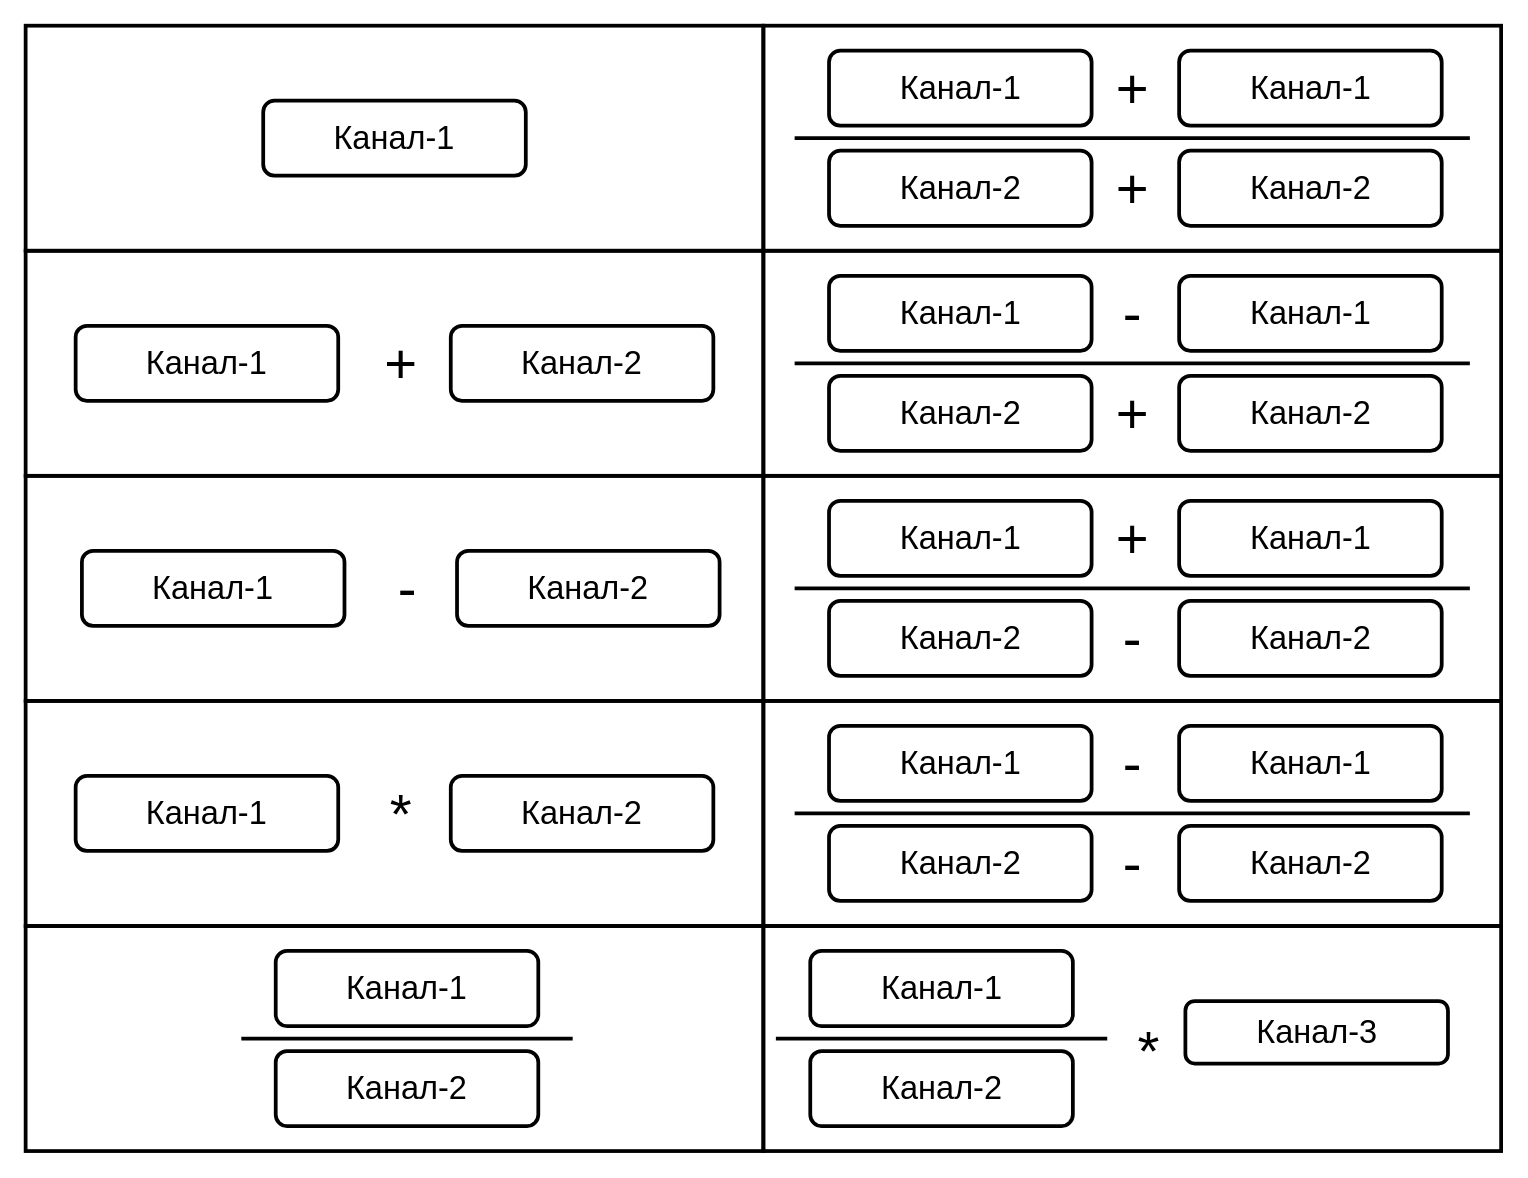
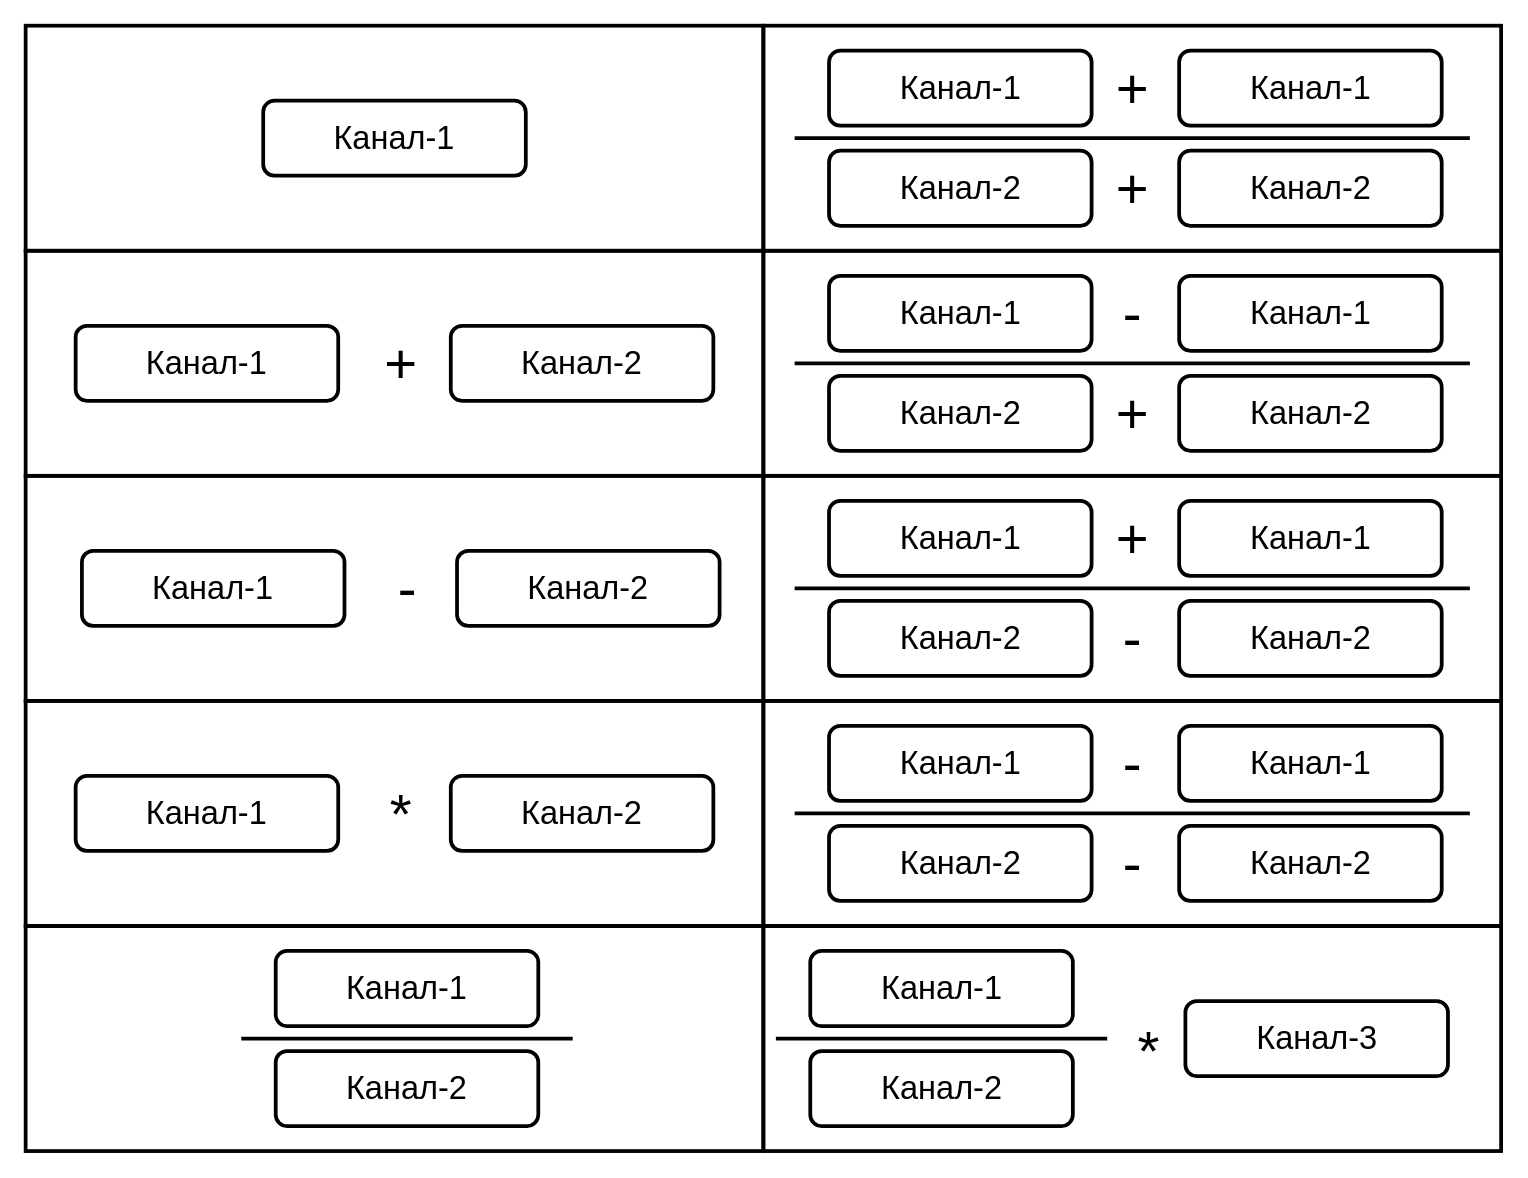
node "Канал-3": size 263x63 -> 263x75
